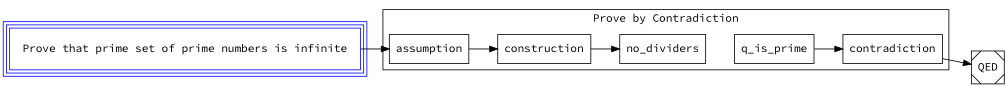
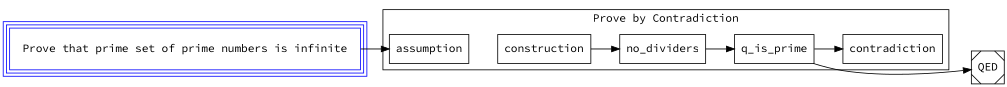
edge "assumption" -> "construction": removed
edge "no_dividers" -> "q_is_prime": added
edge "contradiction" -> "QED": now "q_is_prime" -> "QED"
